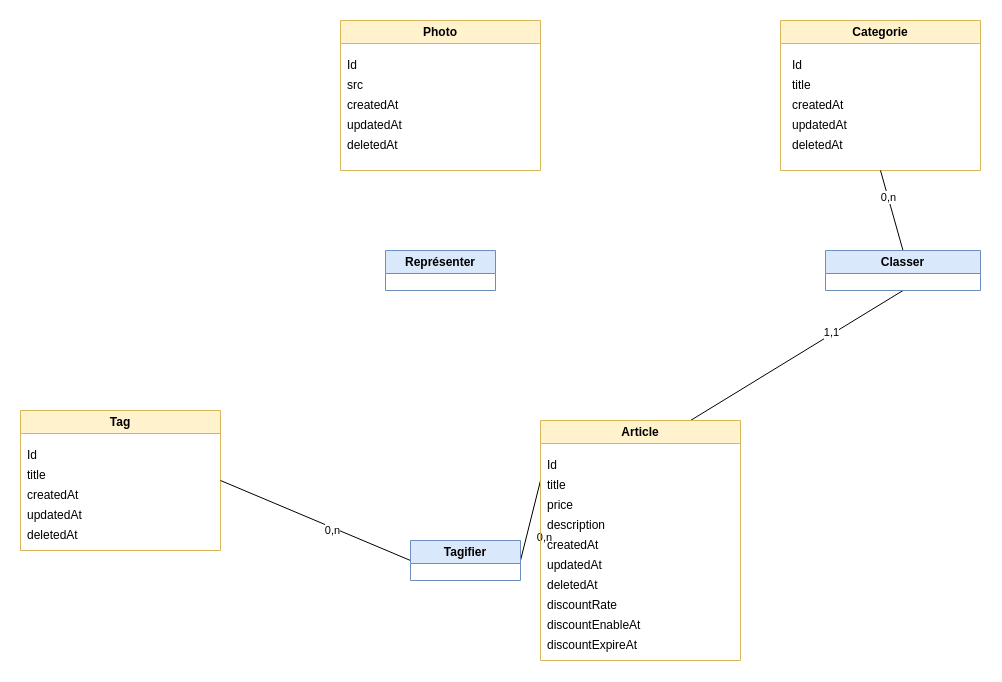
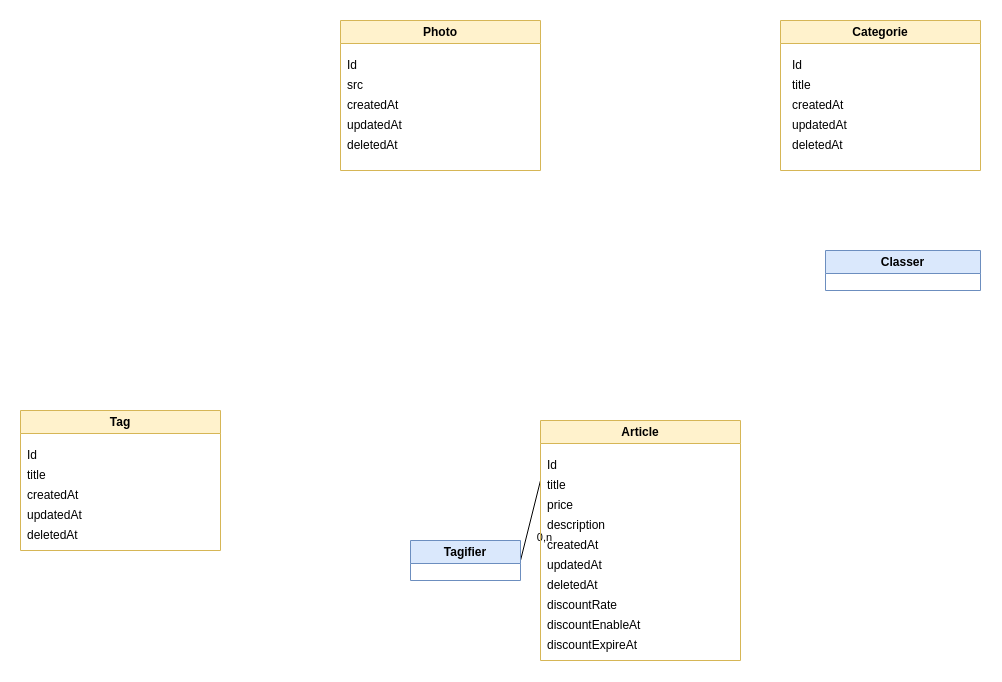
edge "Categorie" -- "Classer": removed, label "0,n"
node "Représenter": removed
edge "Classer" -- "Article": removed, label "1,1"
edge "Tag" -- "Tagifier": removed, label "0,n"
